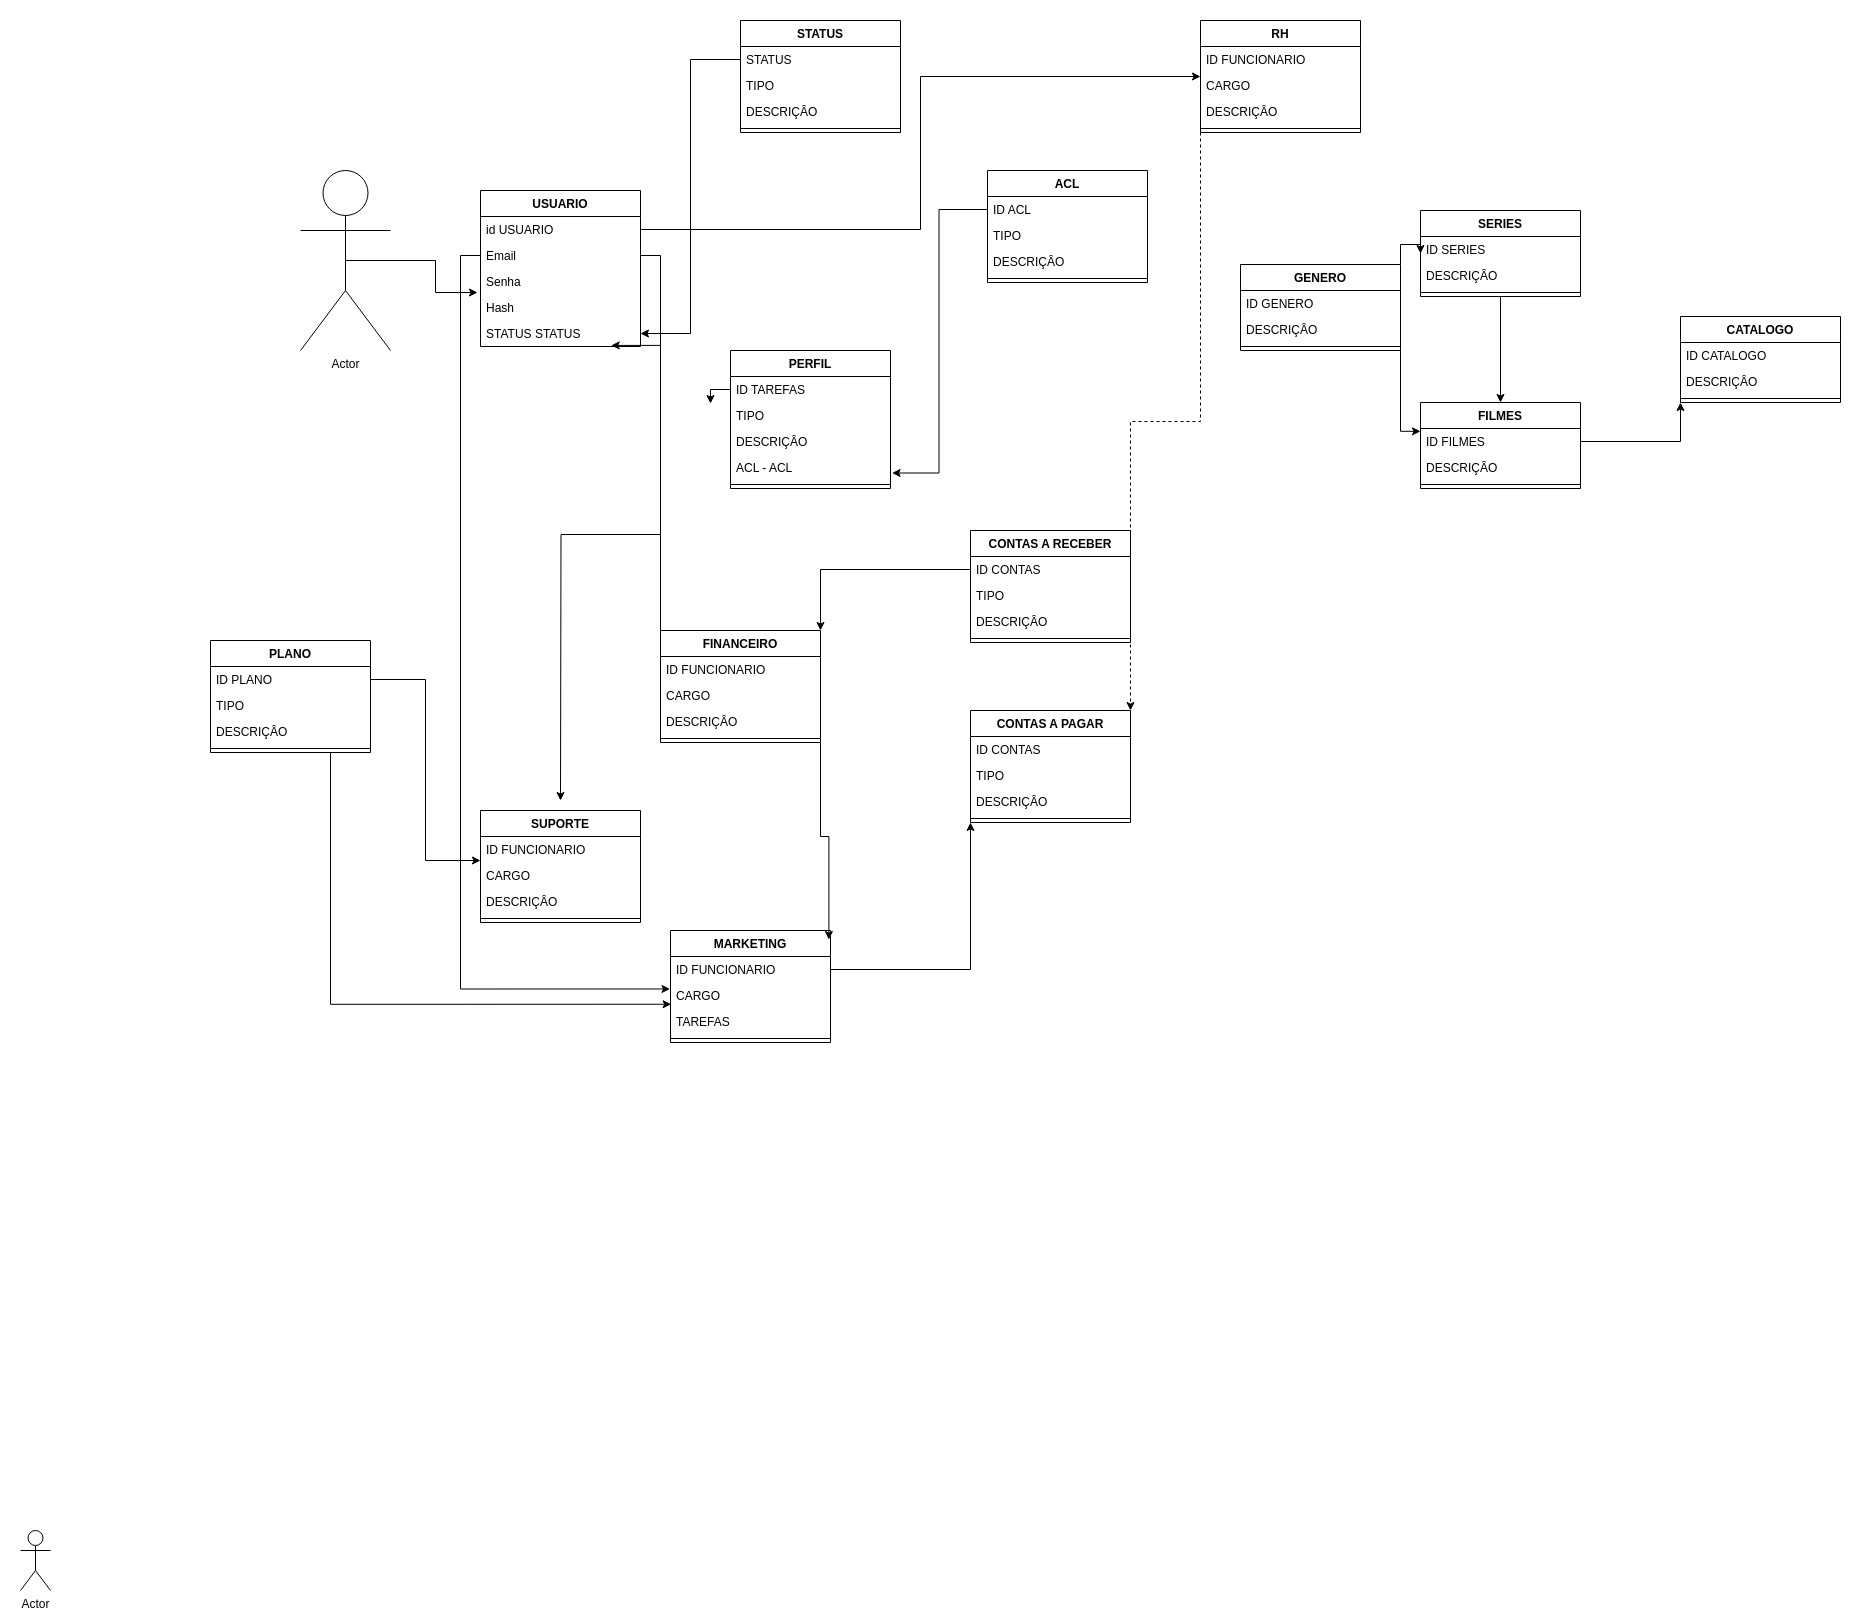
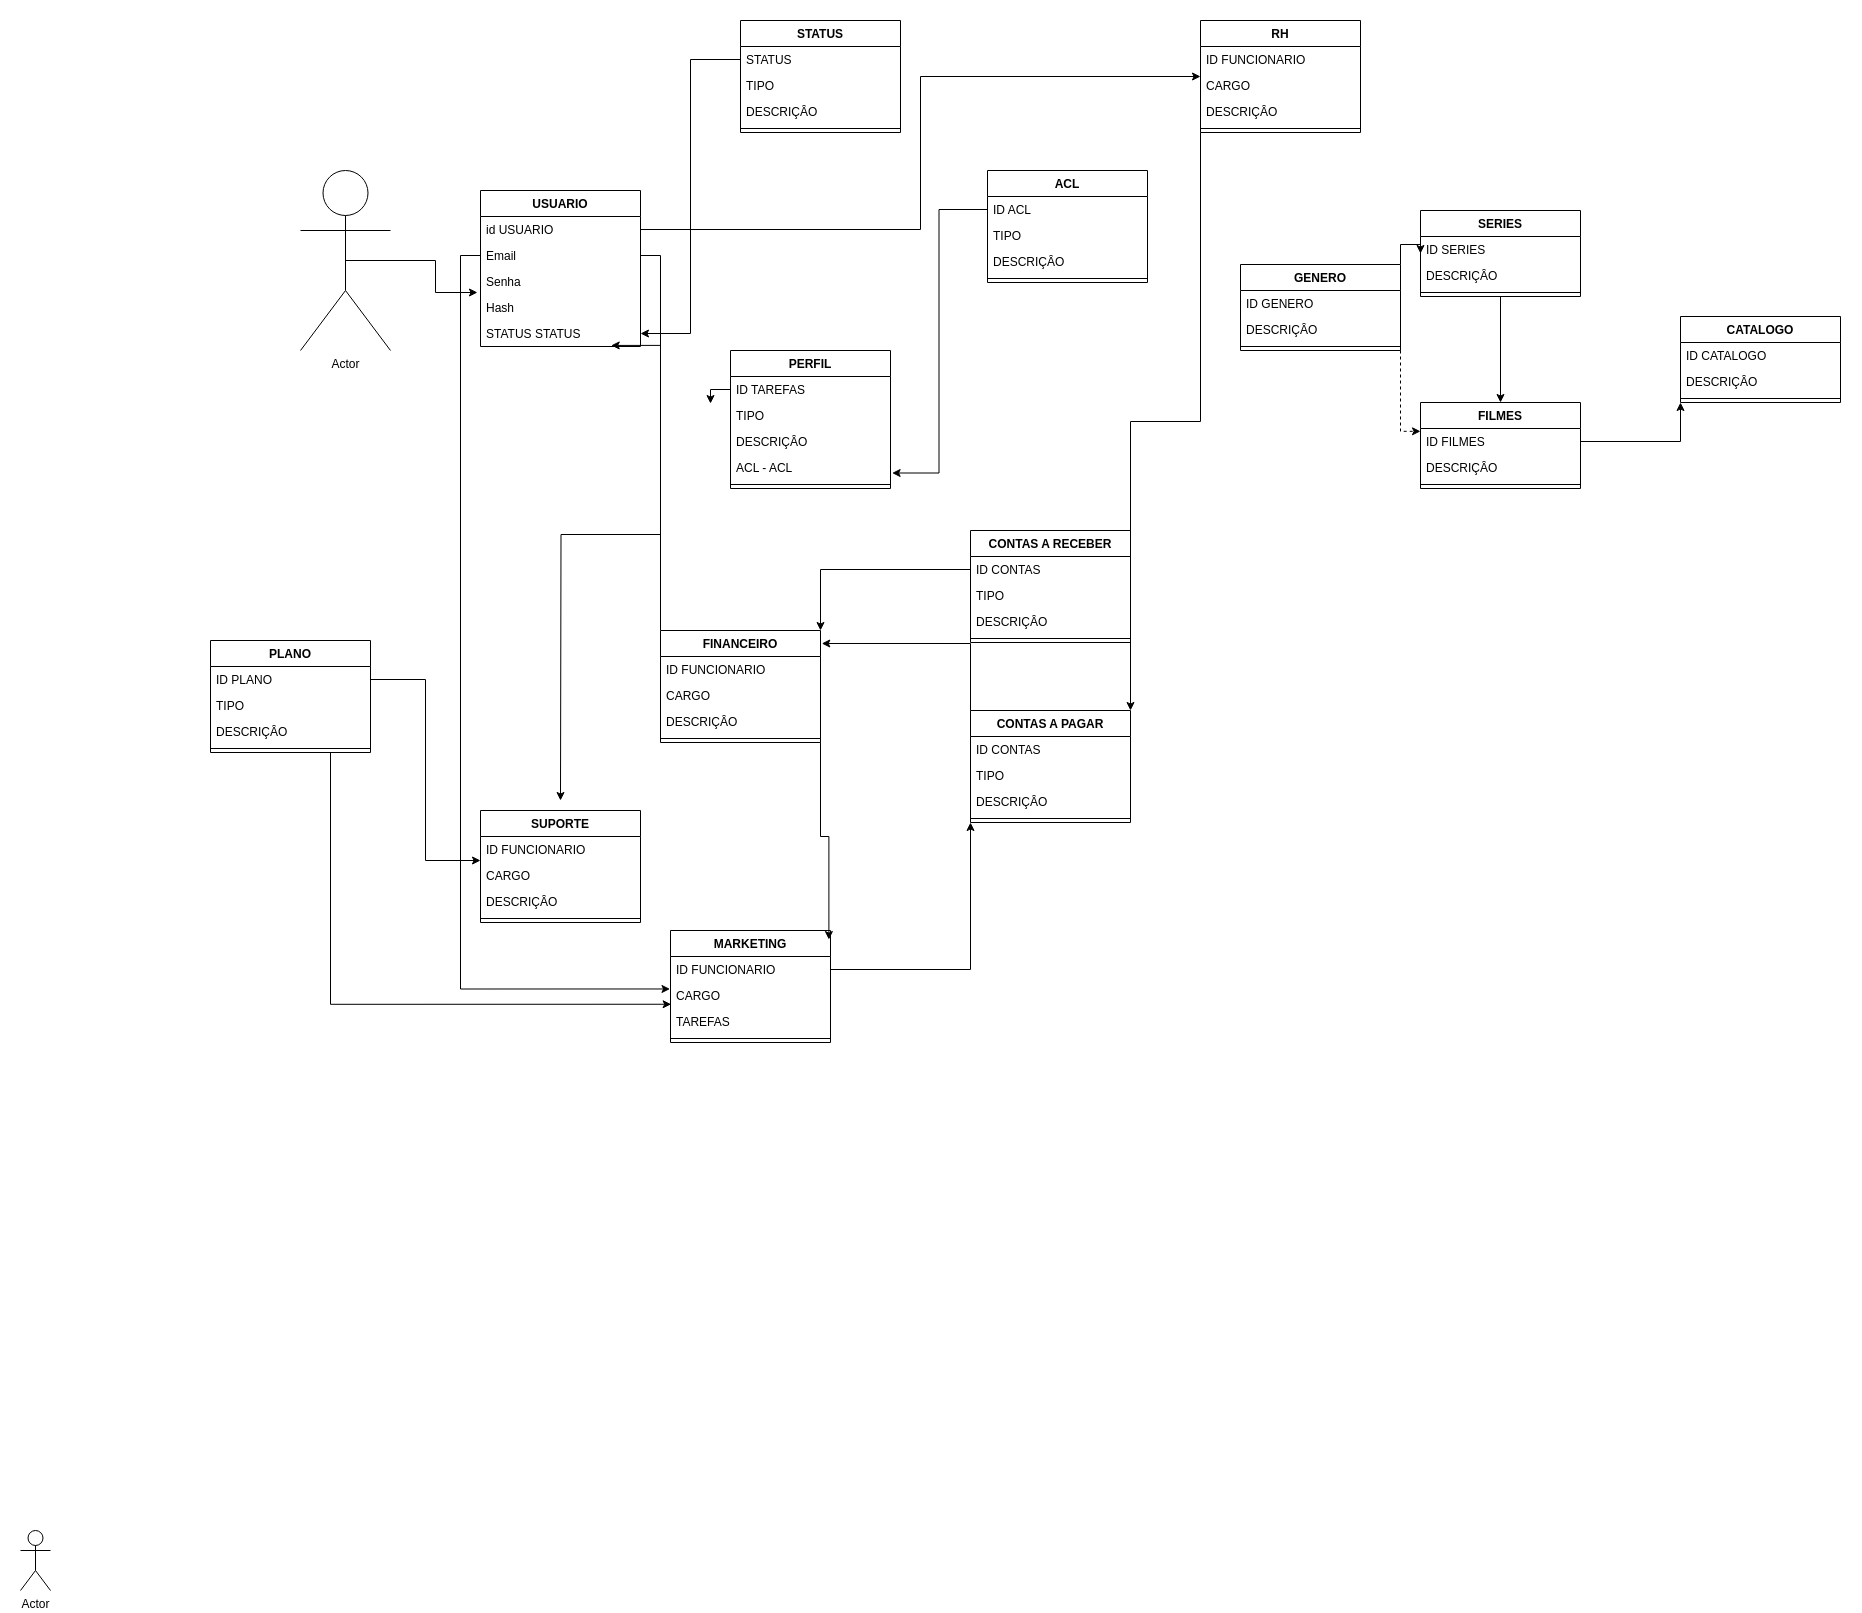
edge "RH" -> "CONTAS A PAGAR": style dashed -> solid
edge "GENERO" -> "ID FILMES": style solid -> dashed
edge "CONTAS A PAGAR" -> "FINANCEIRO": added
